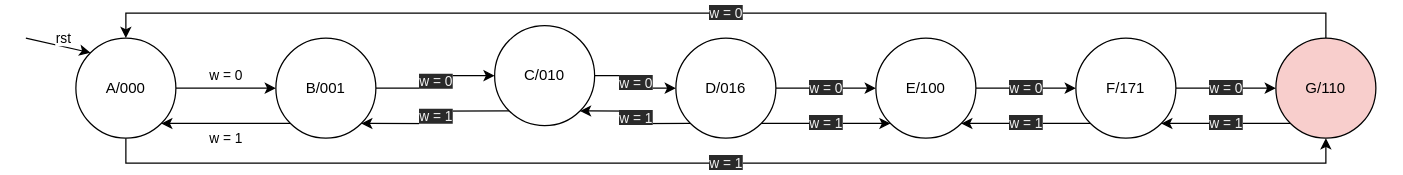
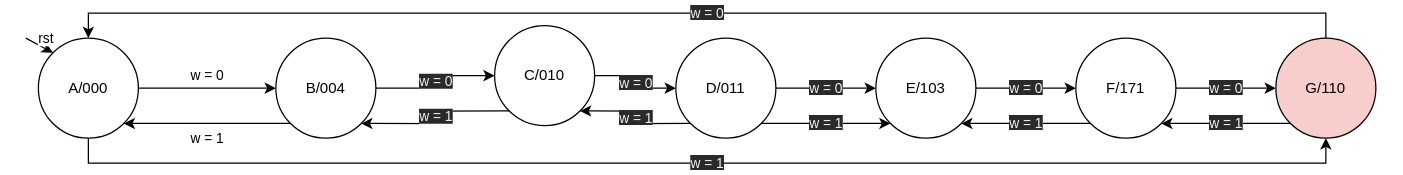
node "A/000": moved (126, 88) -> (88, 88)
node "B/001": label "B/001" -> "B/004"
node "D/016": label "D/016" -> "D/011"
node "E/100": label "E/100" -> "E/103"
